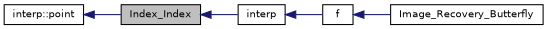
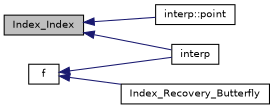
edge "Index_Index" -> "interp::point": reversed
edge "f" -> "interp": reversed
node "Image_Recovery_Butterfly": label "Image_Recovery_Butterfly" -> "Index_Recovery_Butterfly"
